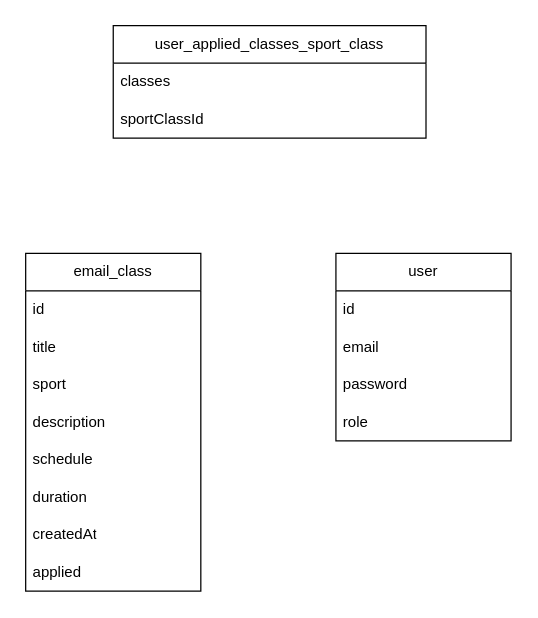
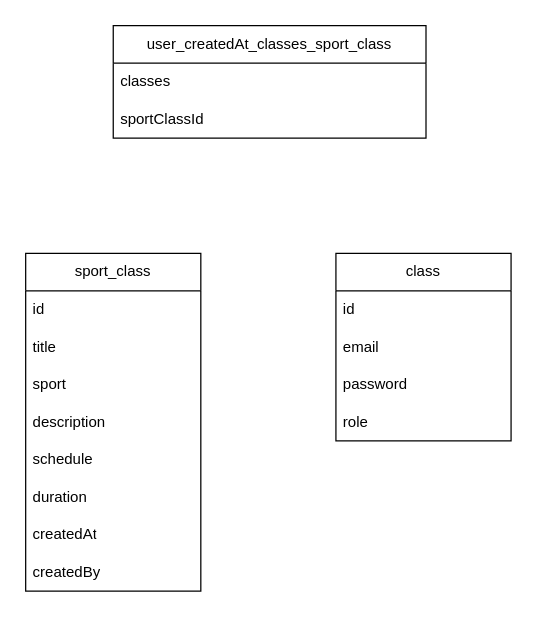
node "user_applied_classes_sport_class": label "user_applied_classes_sport_class" -> "user_createdAt_classes_sport_class"
node "email_class": label "email_class" -> "sport_class"
node "user": label "user" -> "class"
node "applied": label "applied" -> "createdBy"
